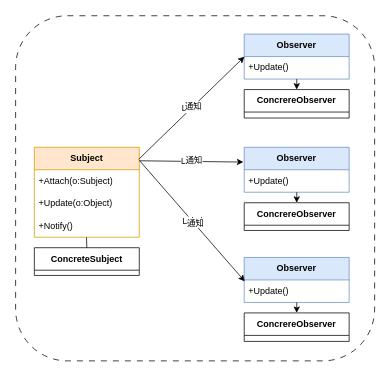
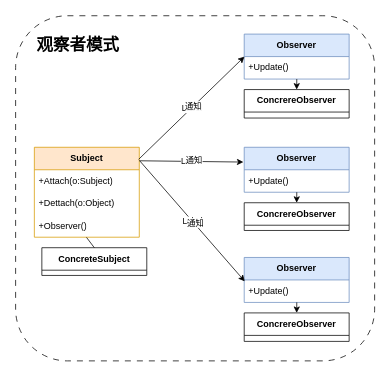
node "观察者模式": added
node "+Update(o:Object)": label "+Update(o:Object)" -> "+Dettach(o:Object)"
node "+Notify()": label "+Notify()" -> "+Observer()"
node "ConcreteSubject": moved (87, 262) -> (94, 262)
